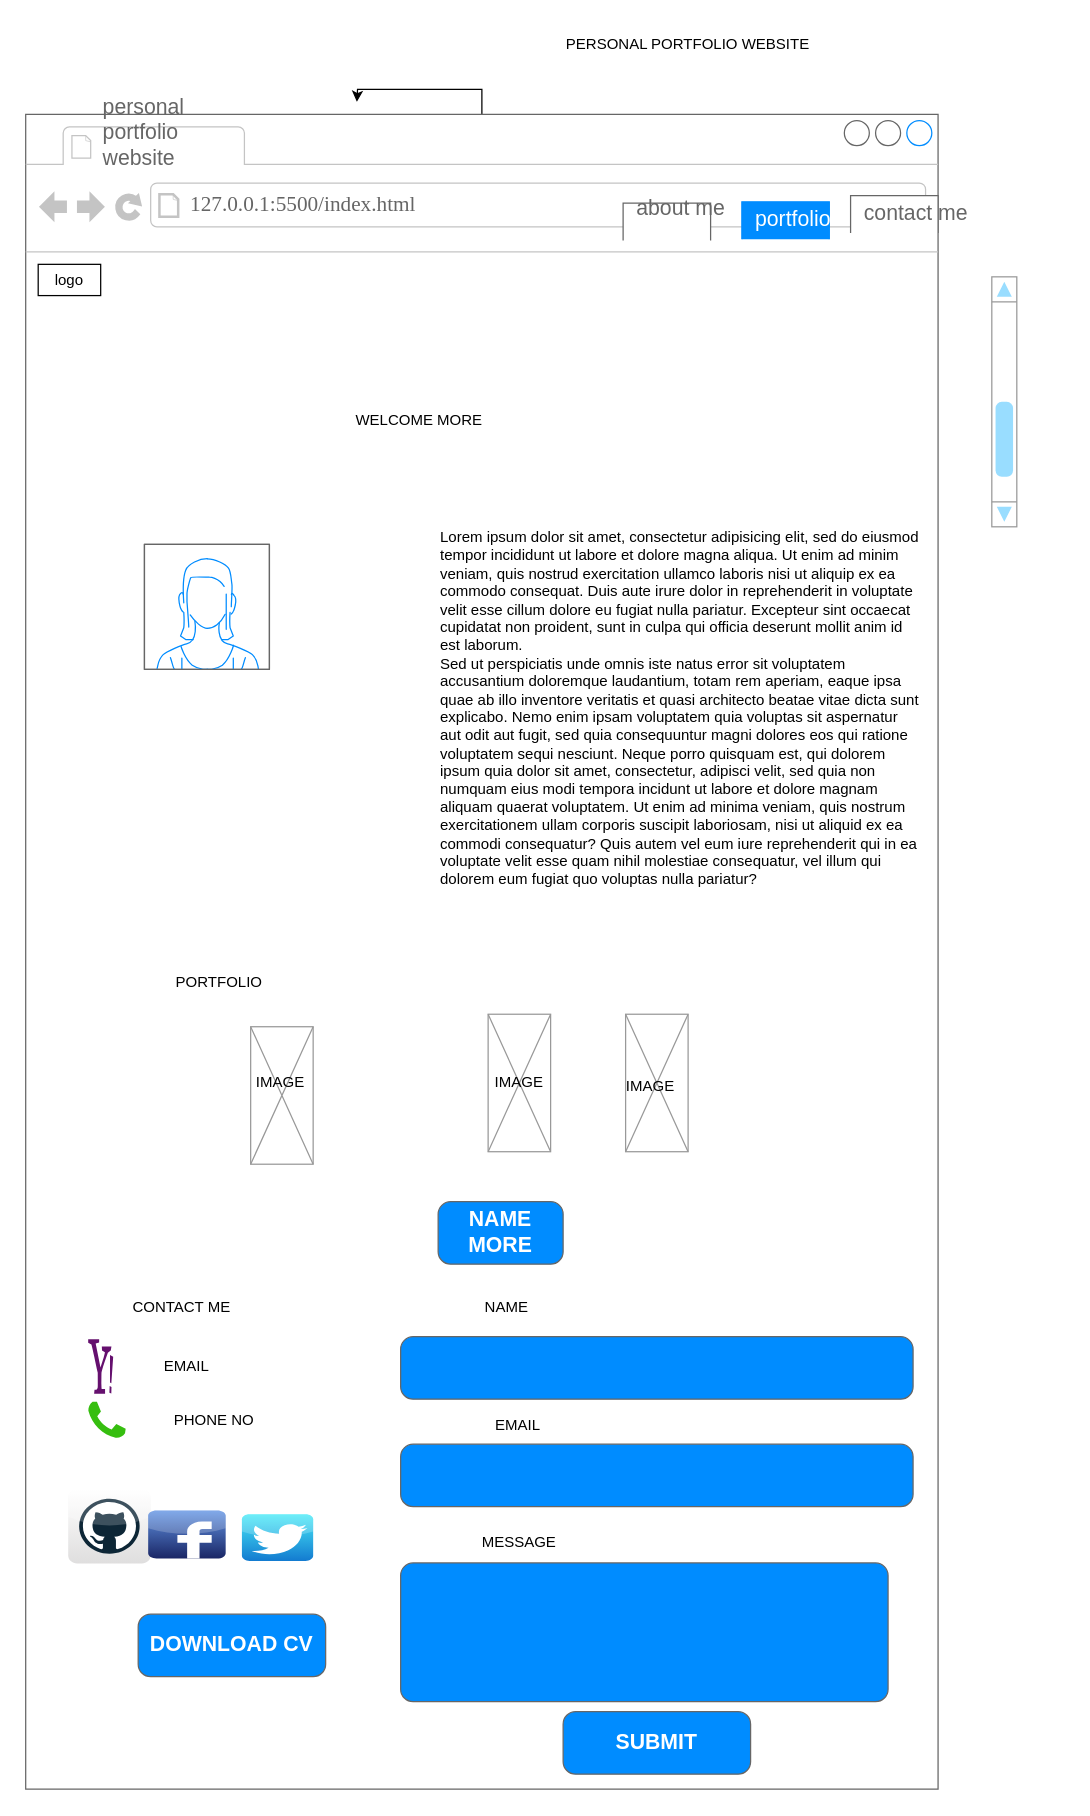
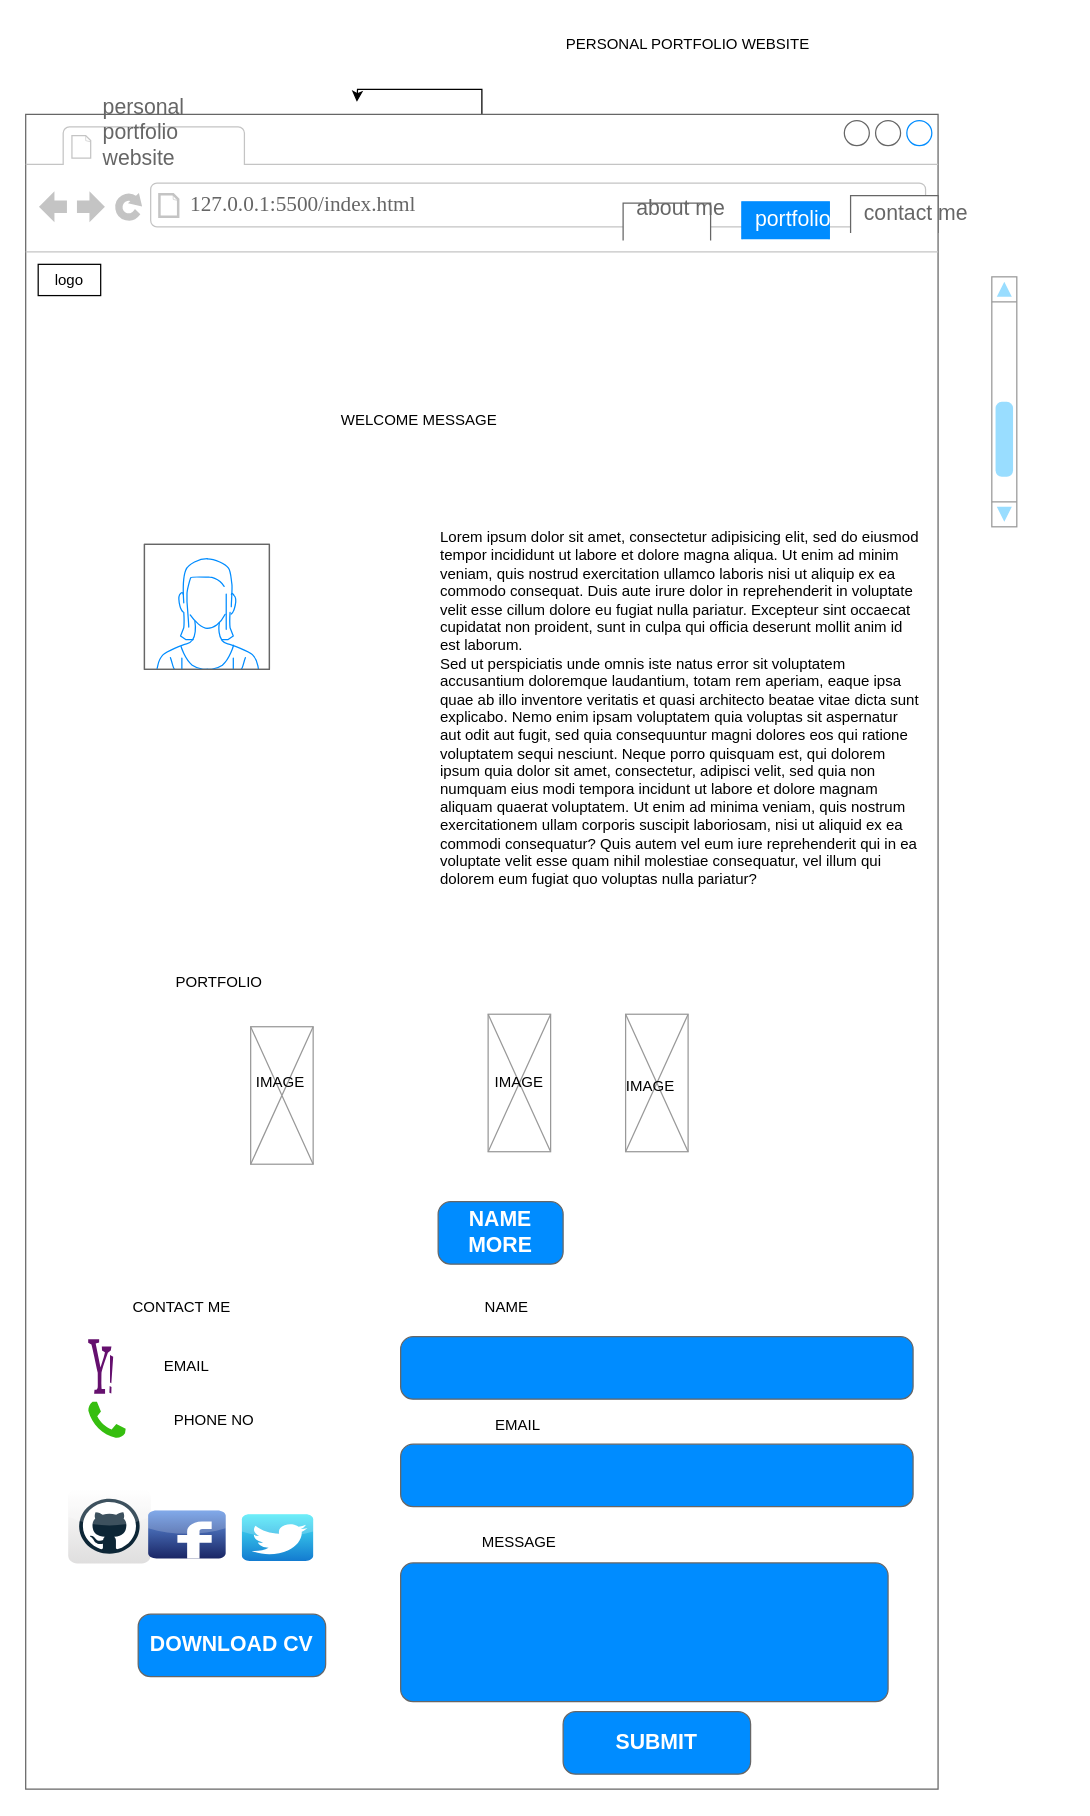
node "WELCOME MORE": label "WELCOME MORE" -> "WELCOME MESSAGE"
